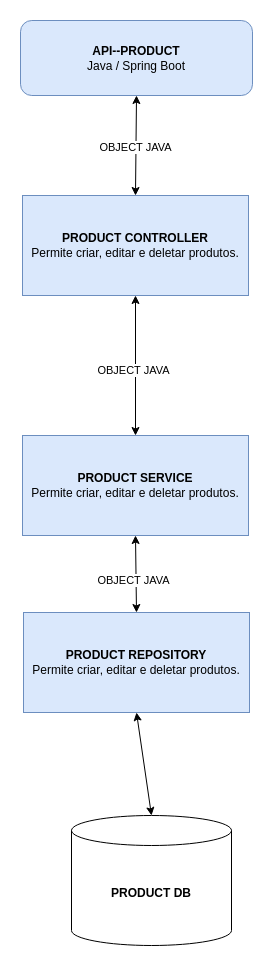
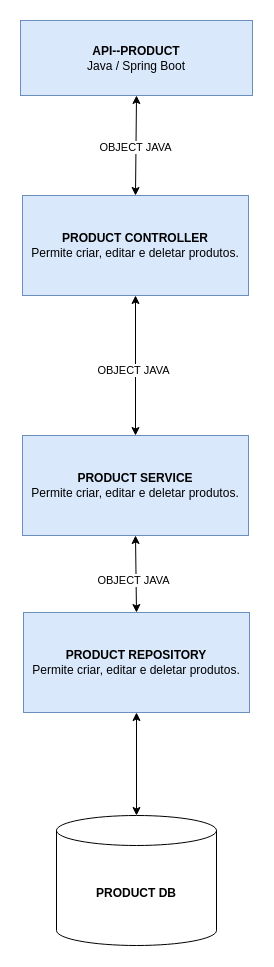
node "API--PRODUCT Java / Spring Boot": shape rounded rectangle -> rectangle
node "PRODUCT DB": moved (152, 881) -> (137, 881)
